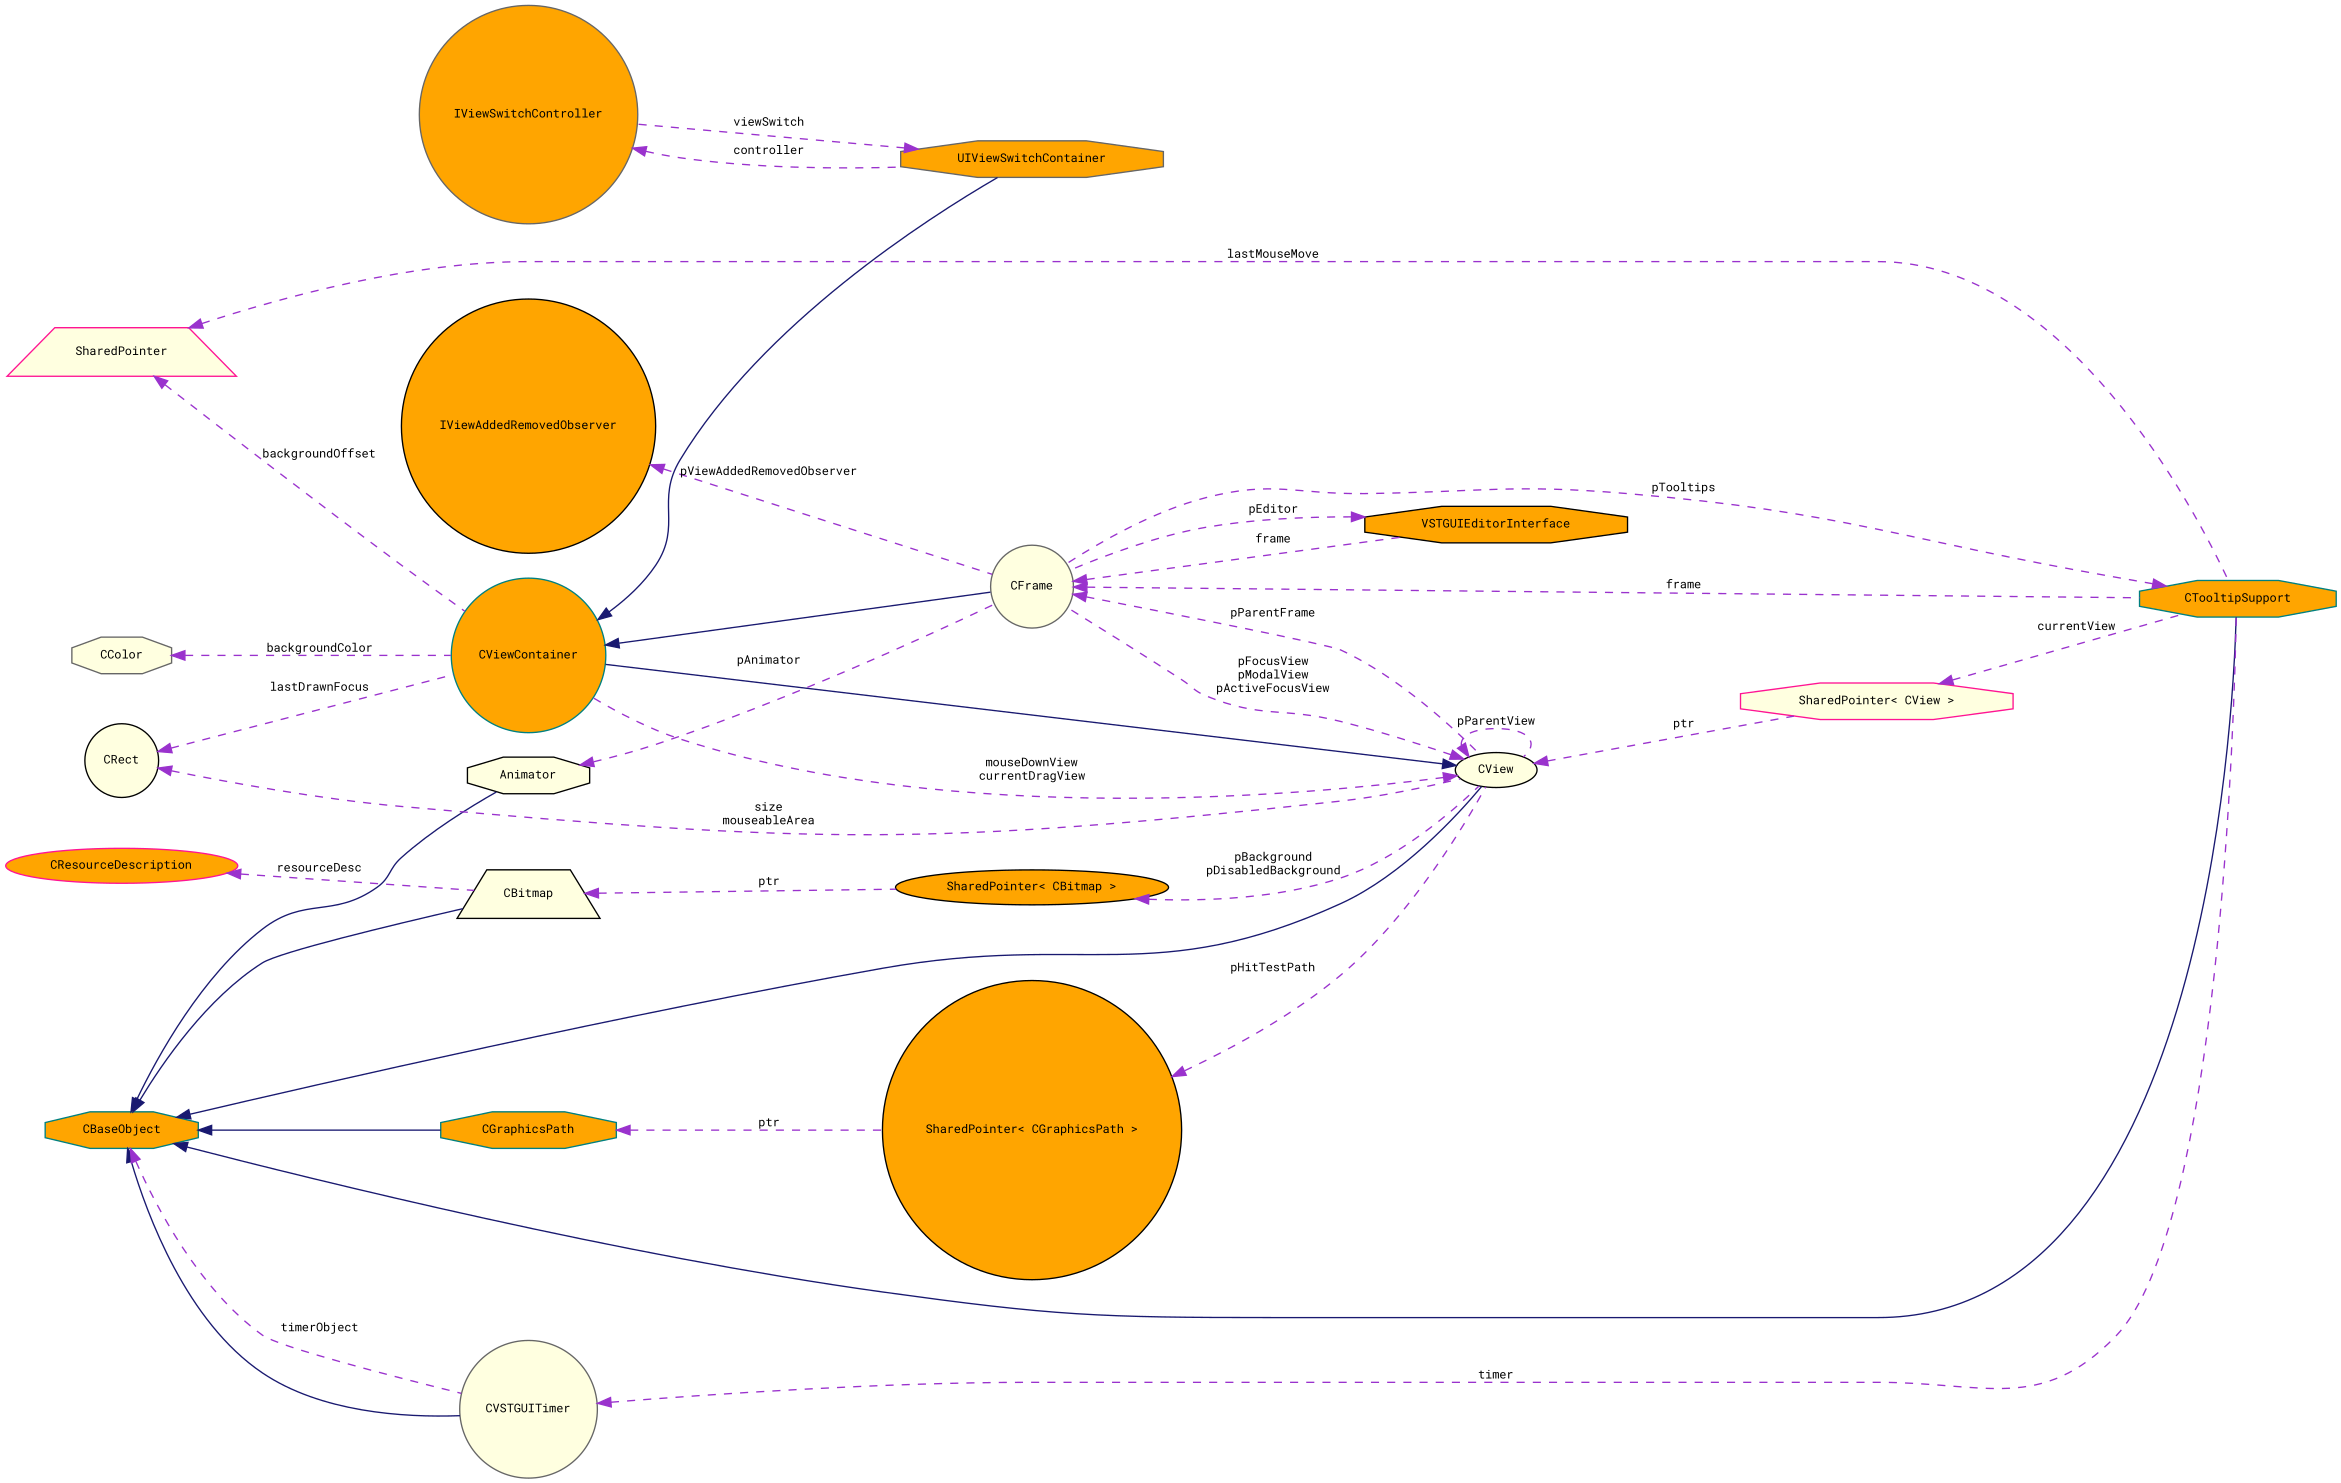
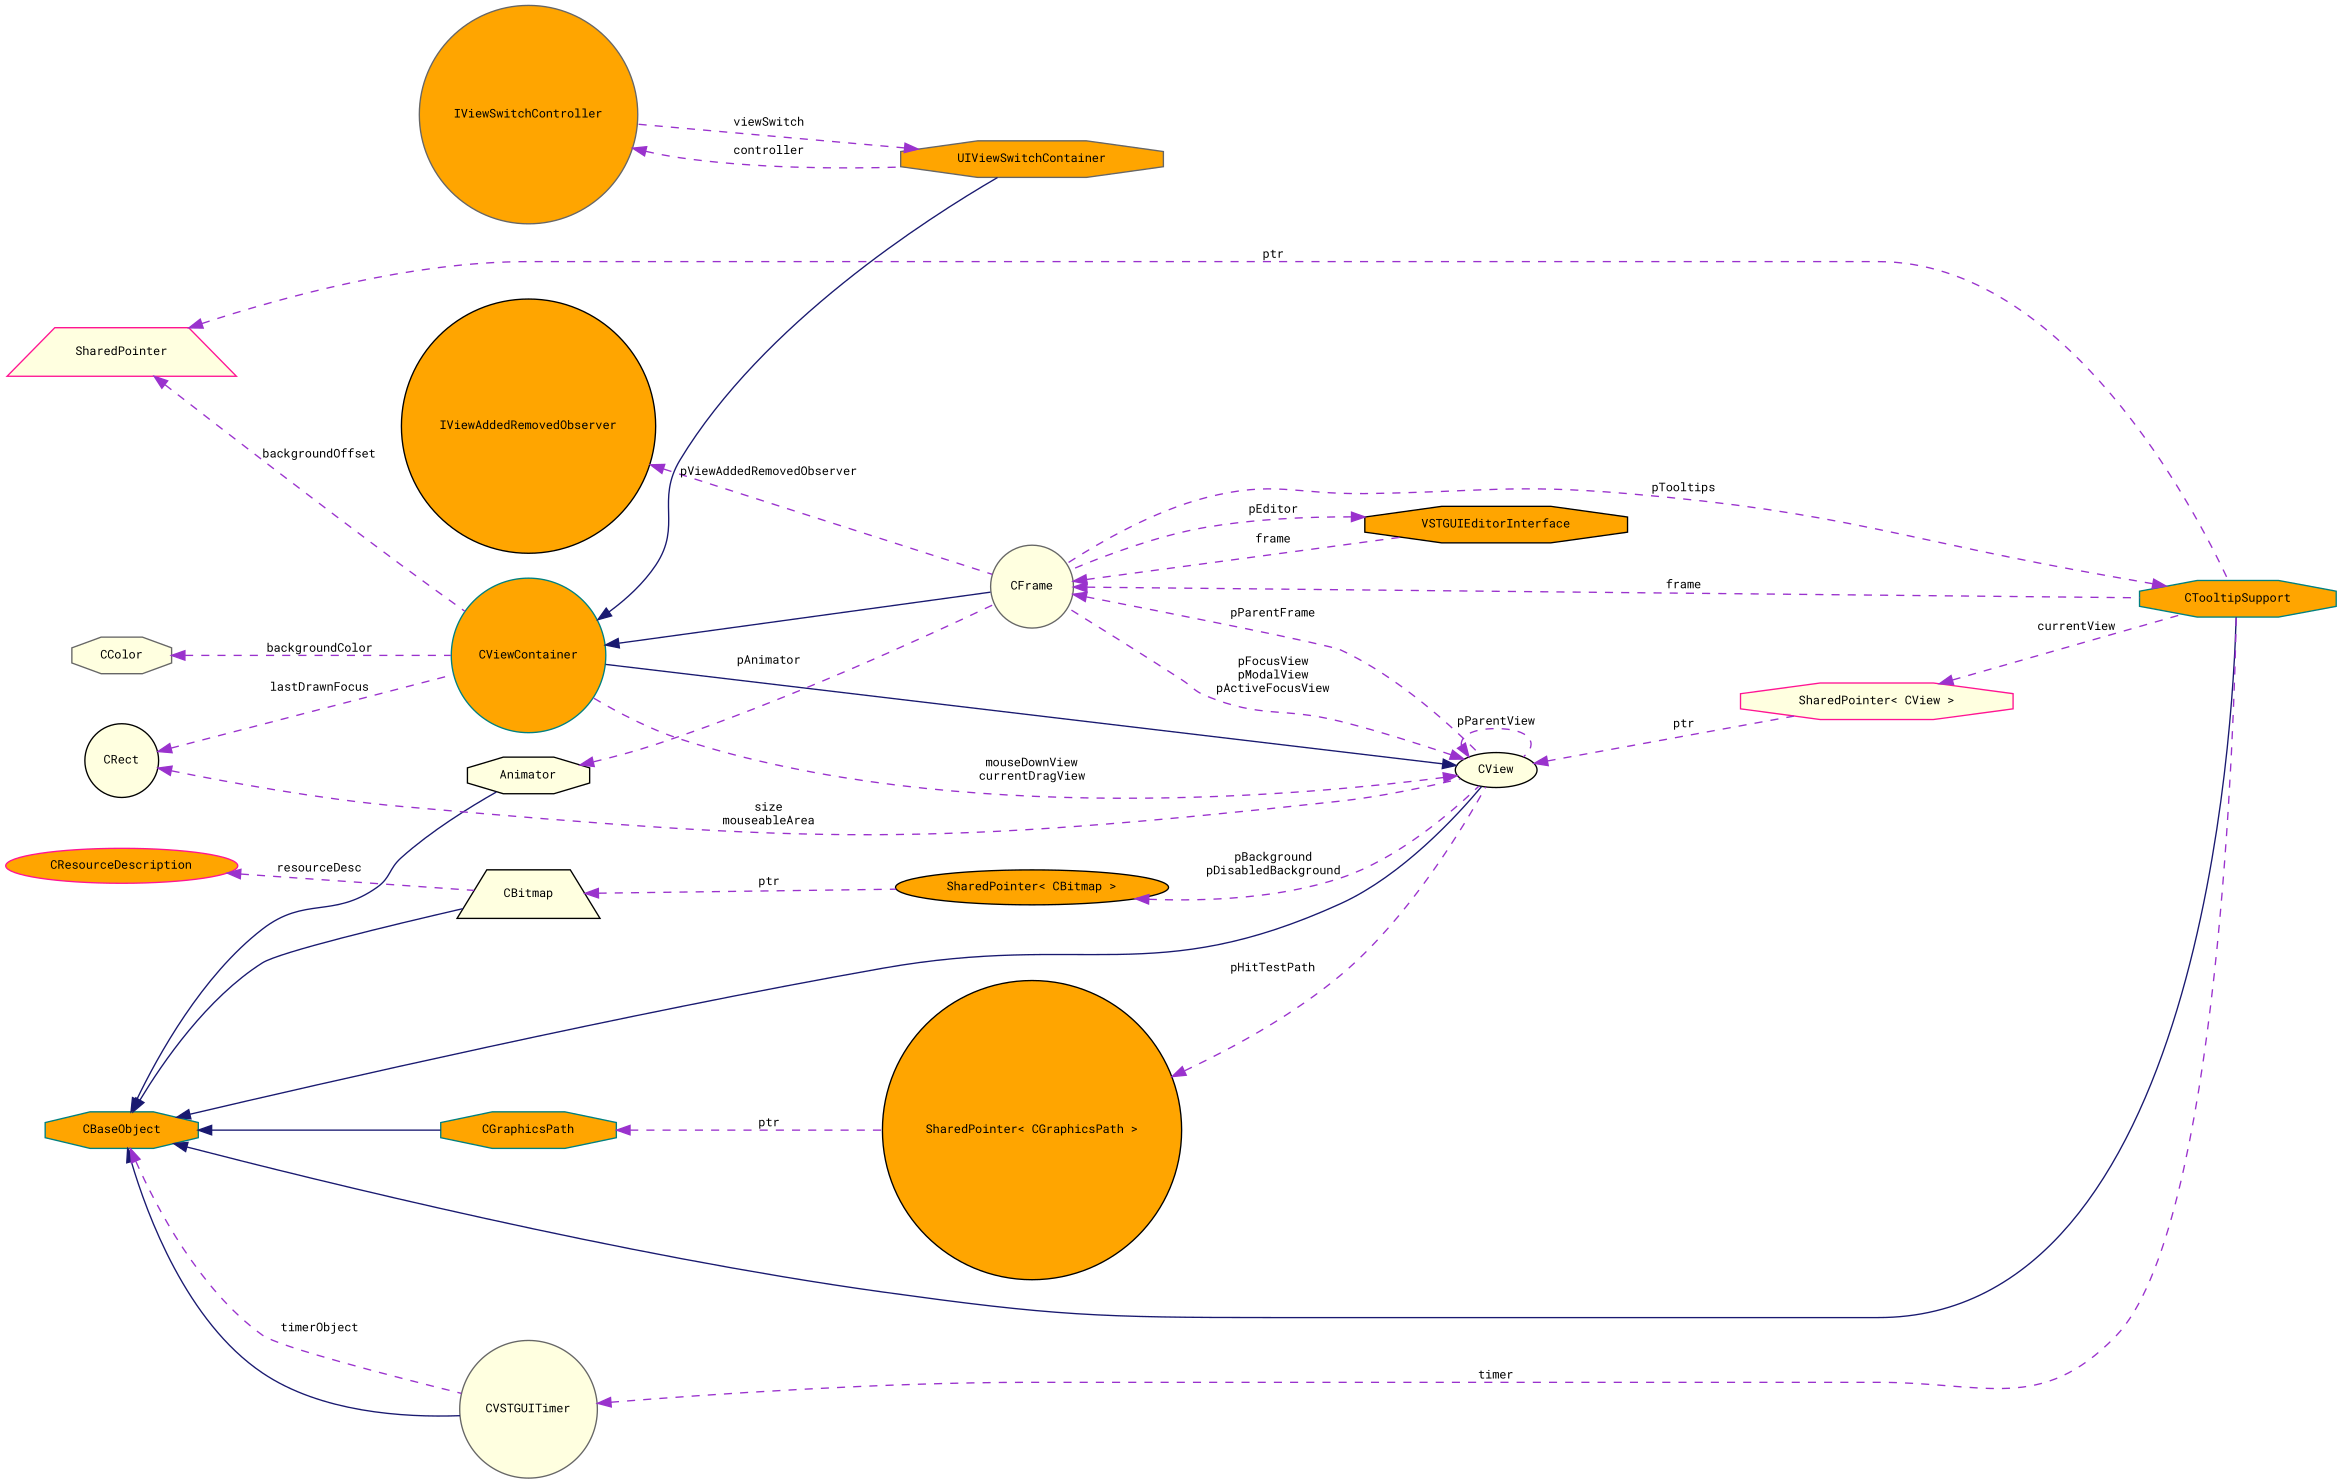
edge "CTooltipSupport" -> "SharedPointer": label "lastMouseMove" -> "ptr"
